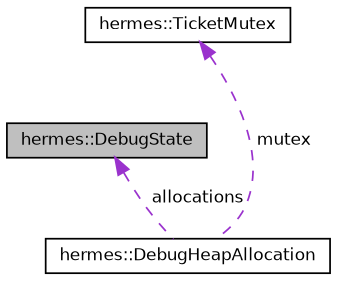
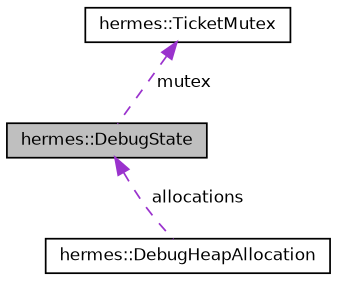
edge "hermes::DebugHeapAllocation" -> "hermes::TicketMutex": now "hermes::DebugState" -> "hermes::TicketMutex"
